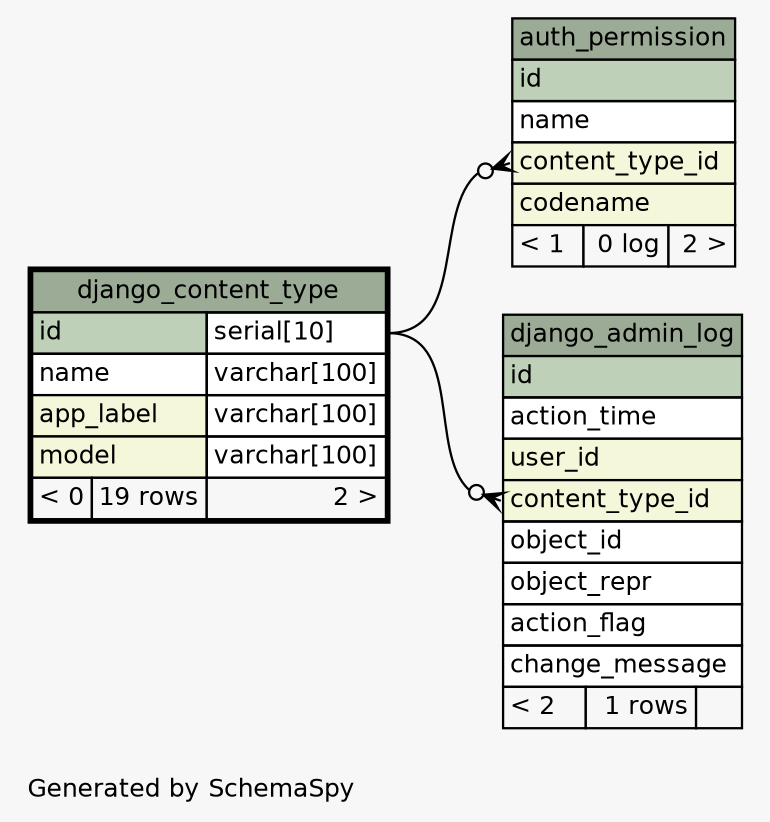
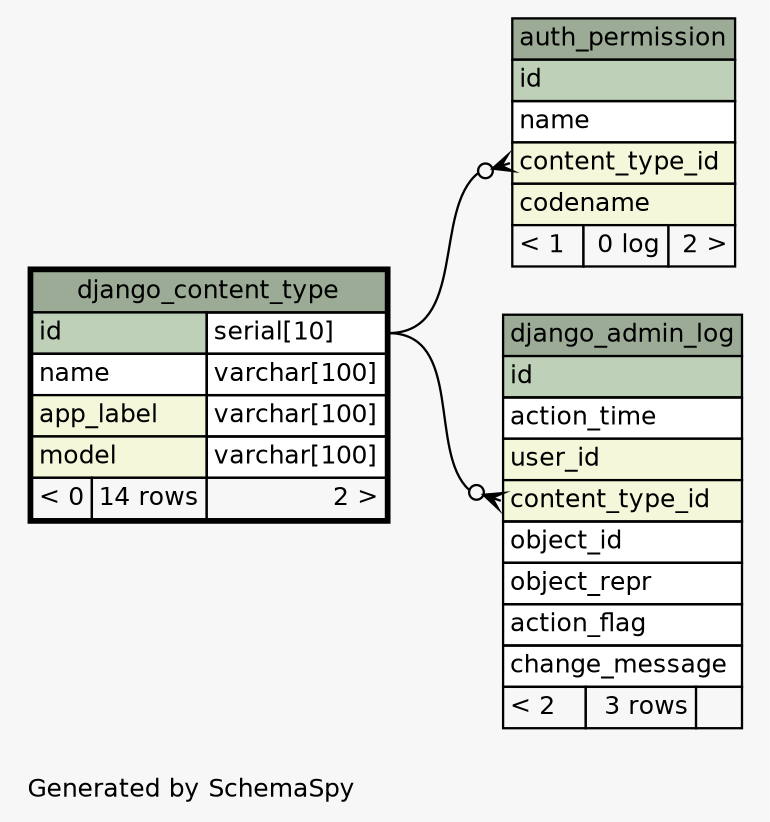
node "django_content_type": text "19 rows" -> "14 rows"
node "django_admin_log": text "1 rows" -> "3 rows"
